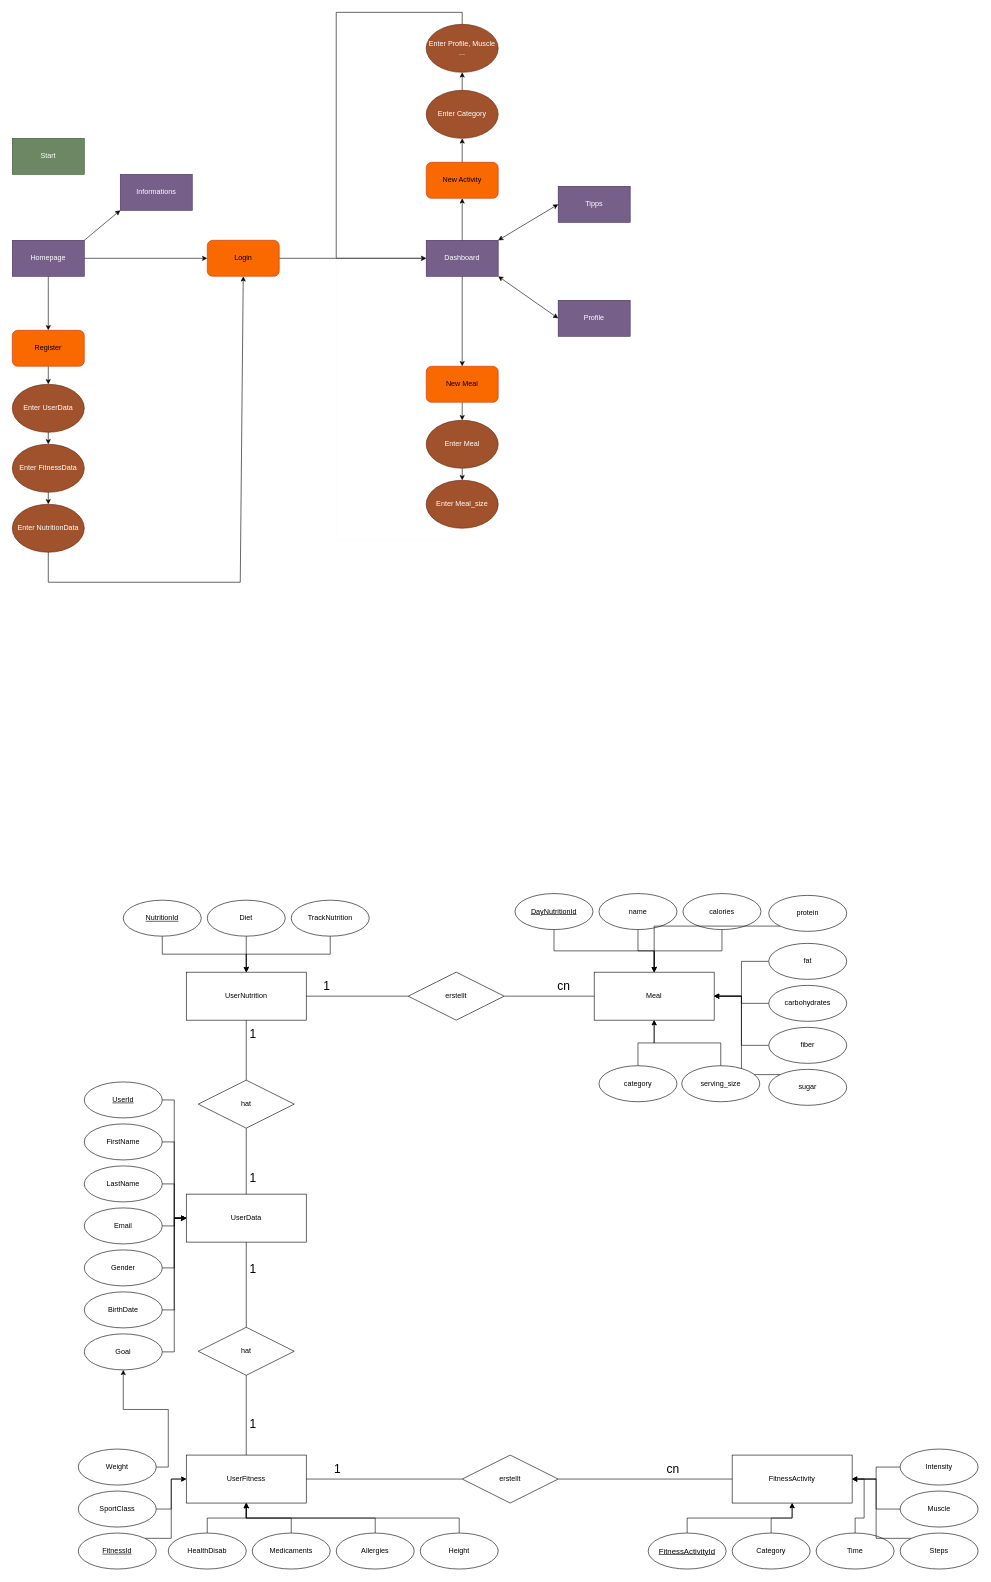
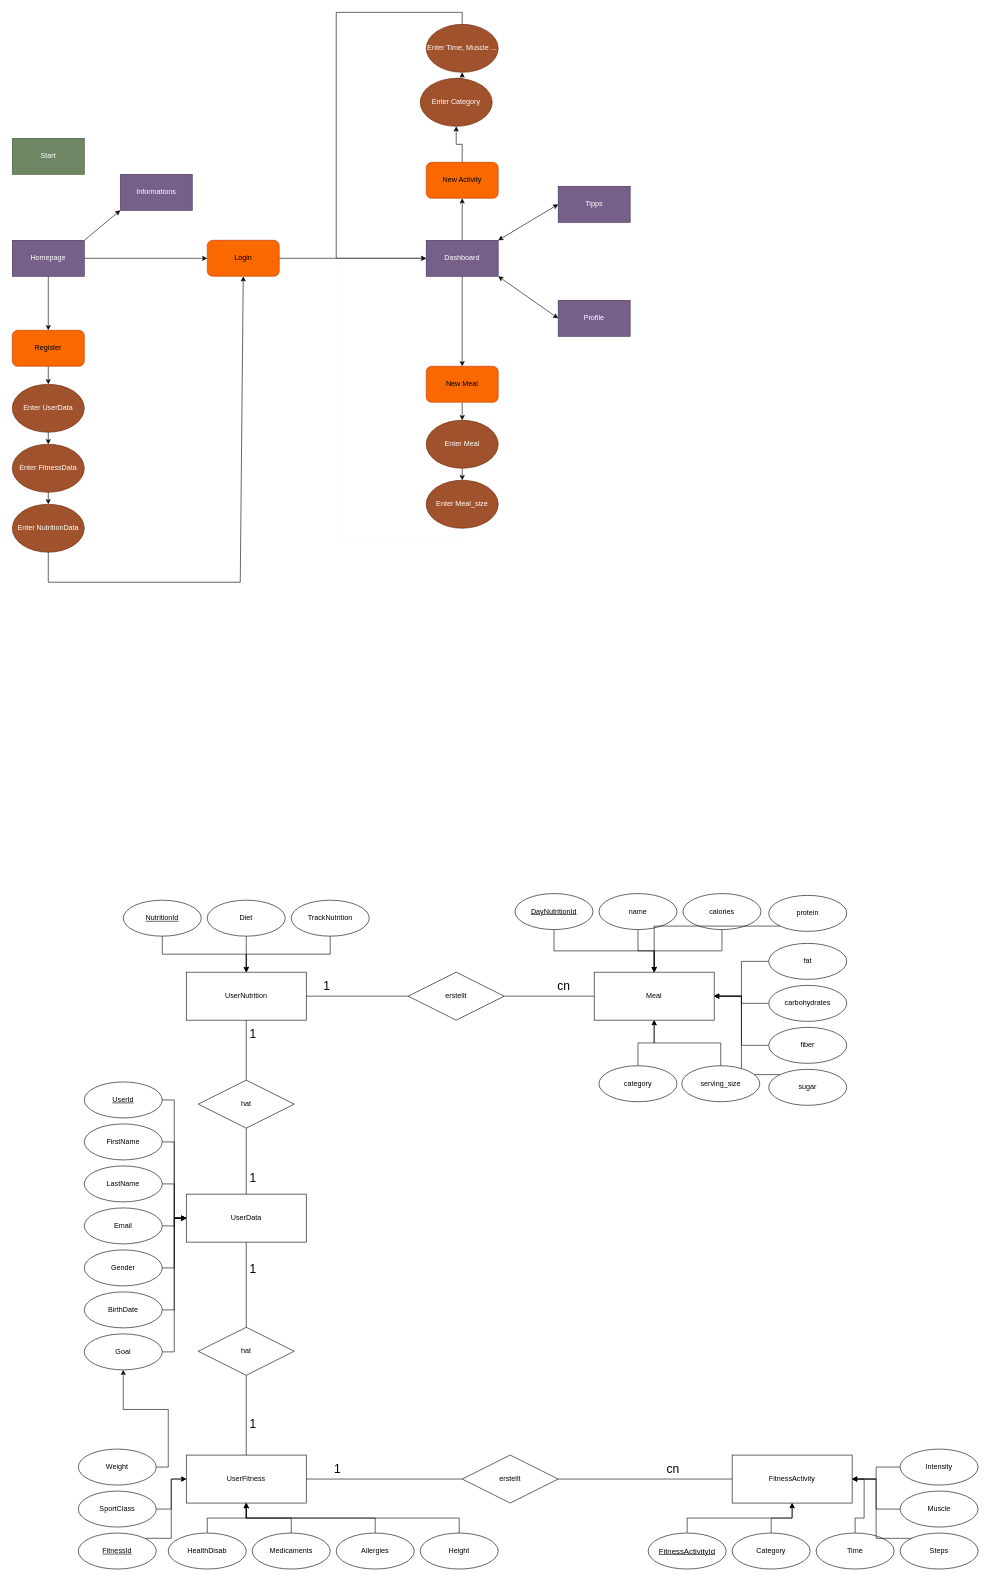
node "Enter Profile, Muscle ...": label "Enter Profile, Muscle ..." -> "Enter Time, Muscle ..."
node "Enter Category": moved (462, 114) -> (456, 102)
